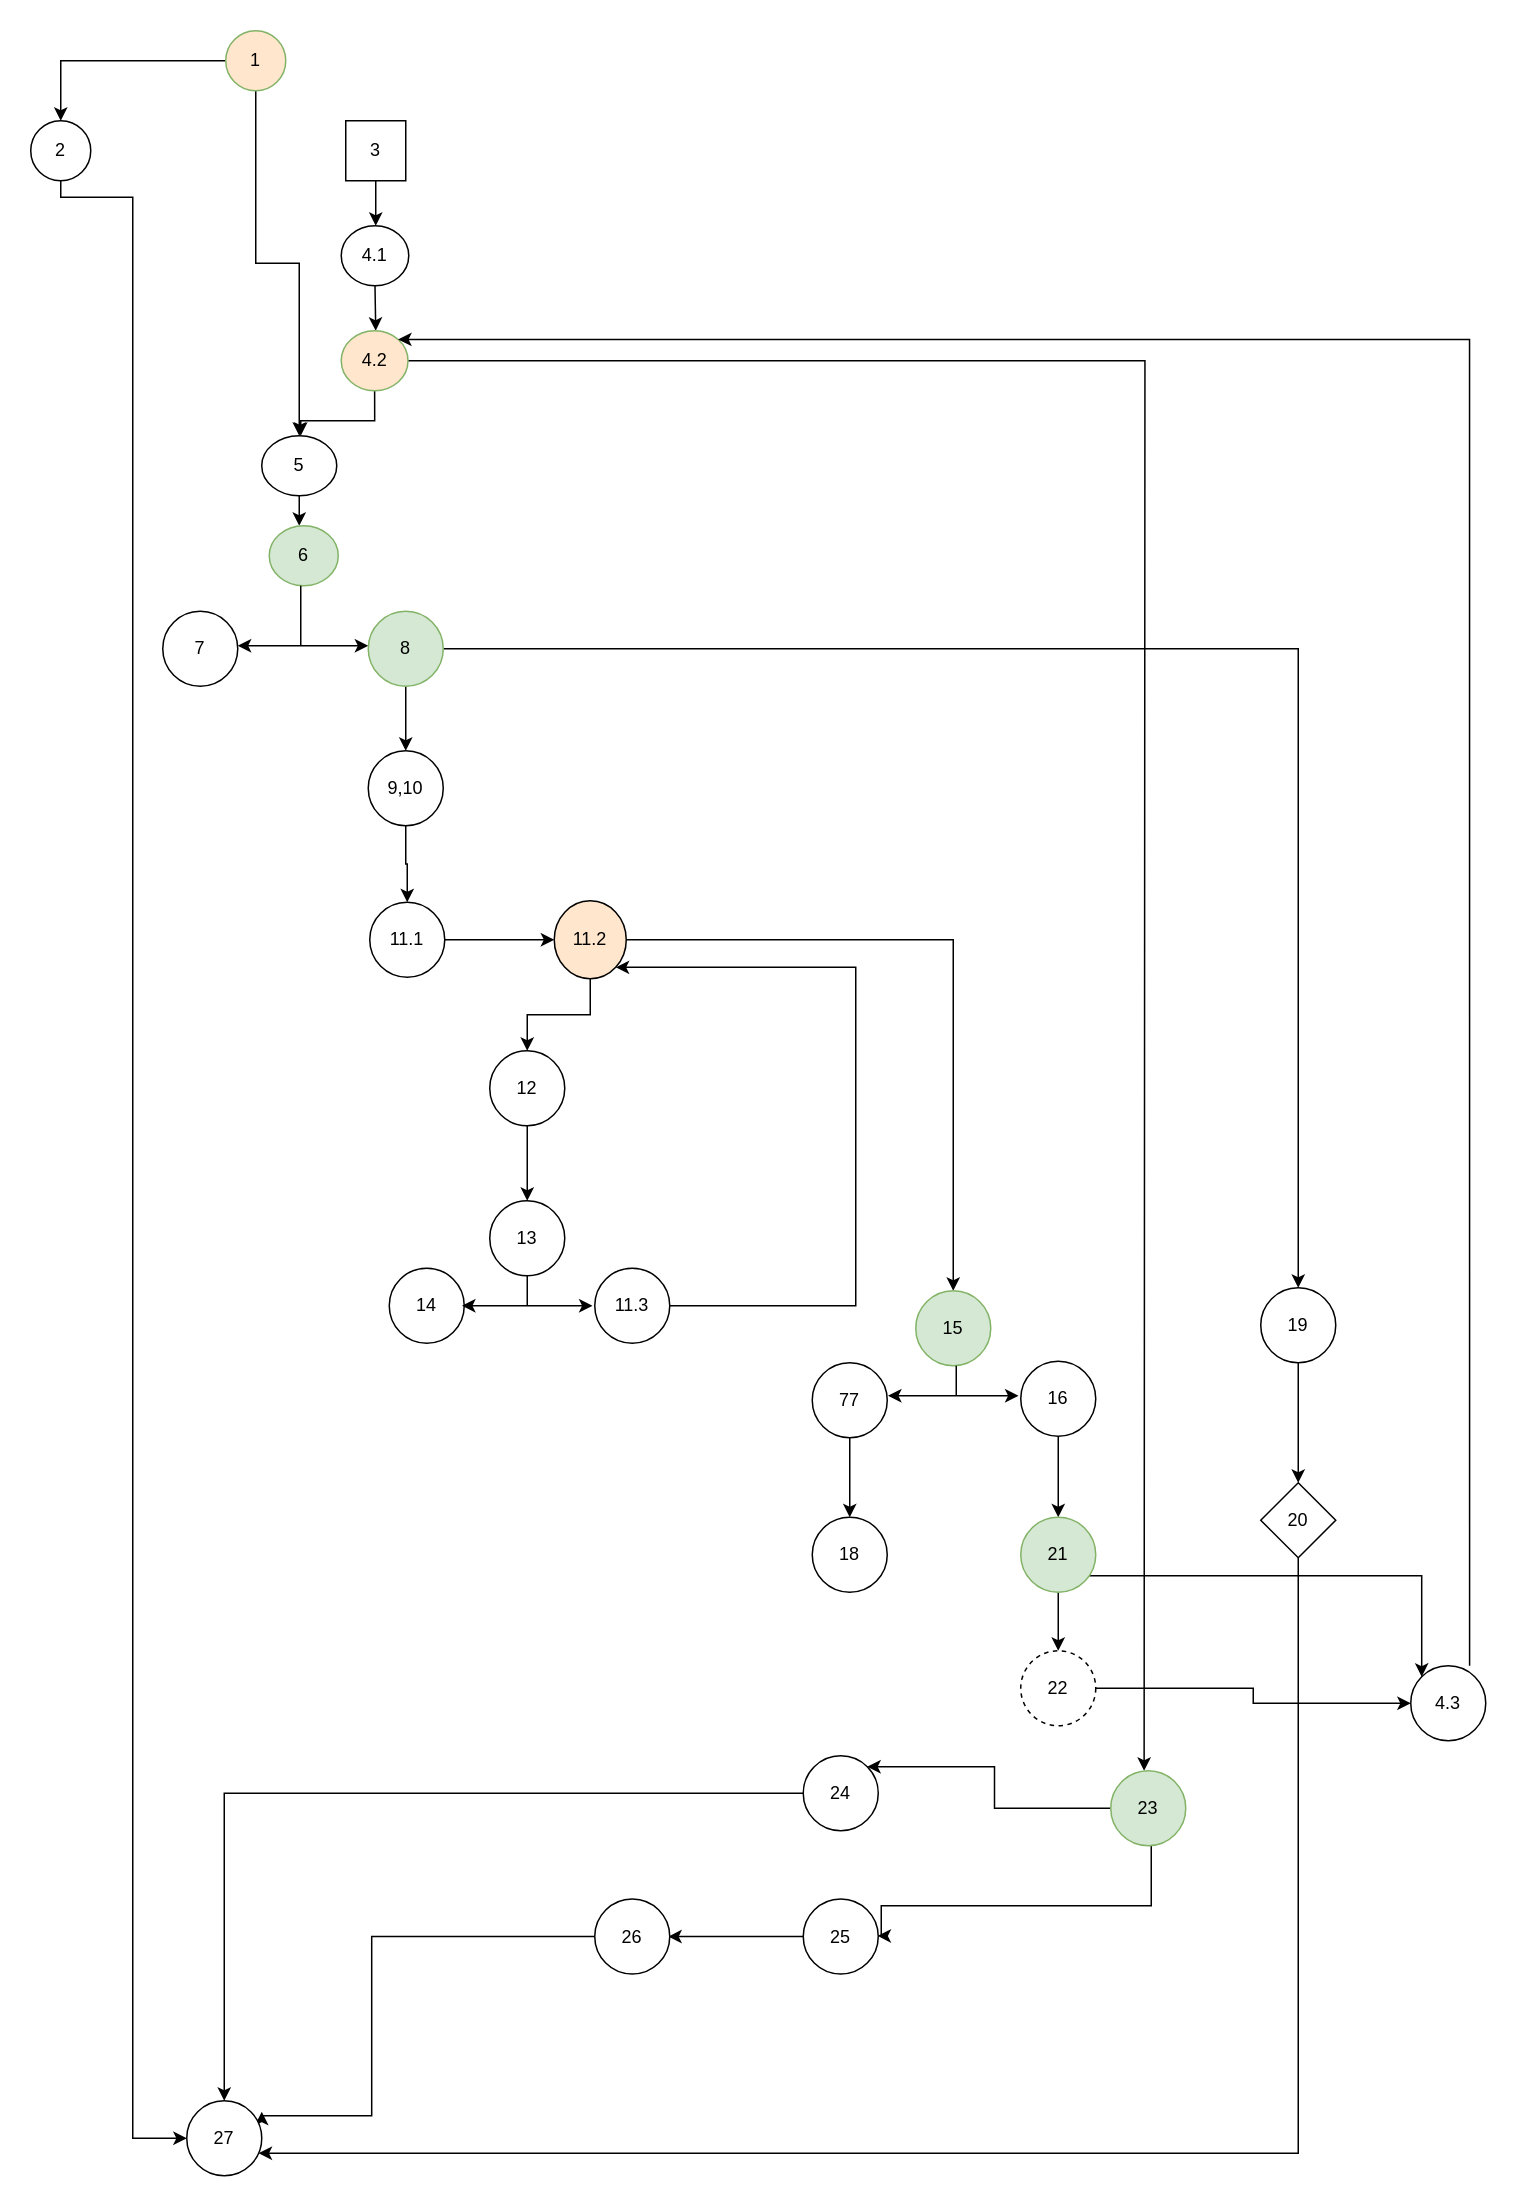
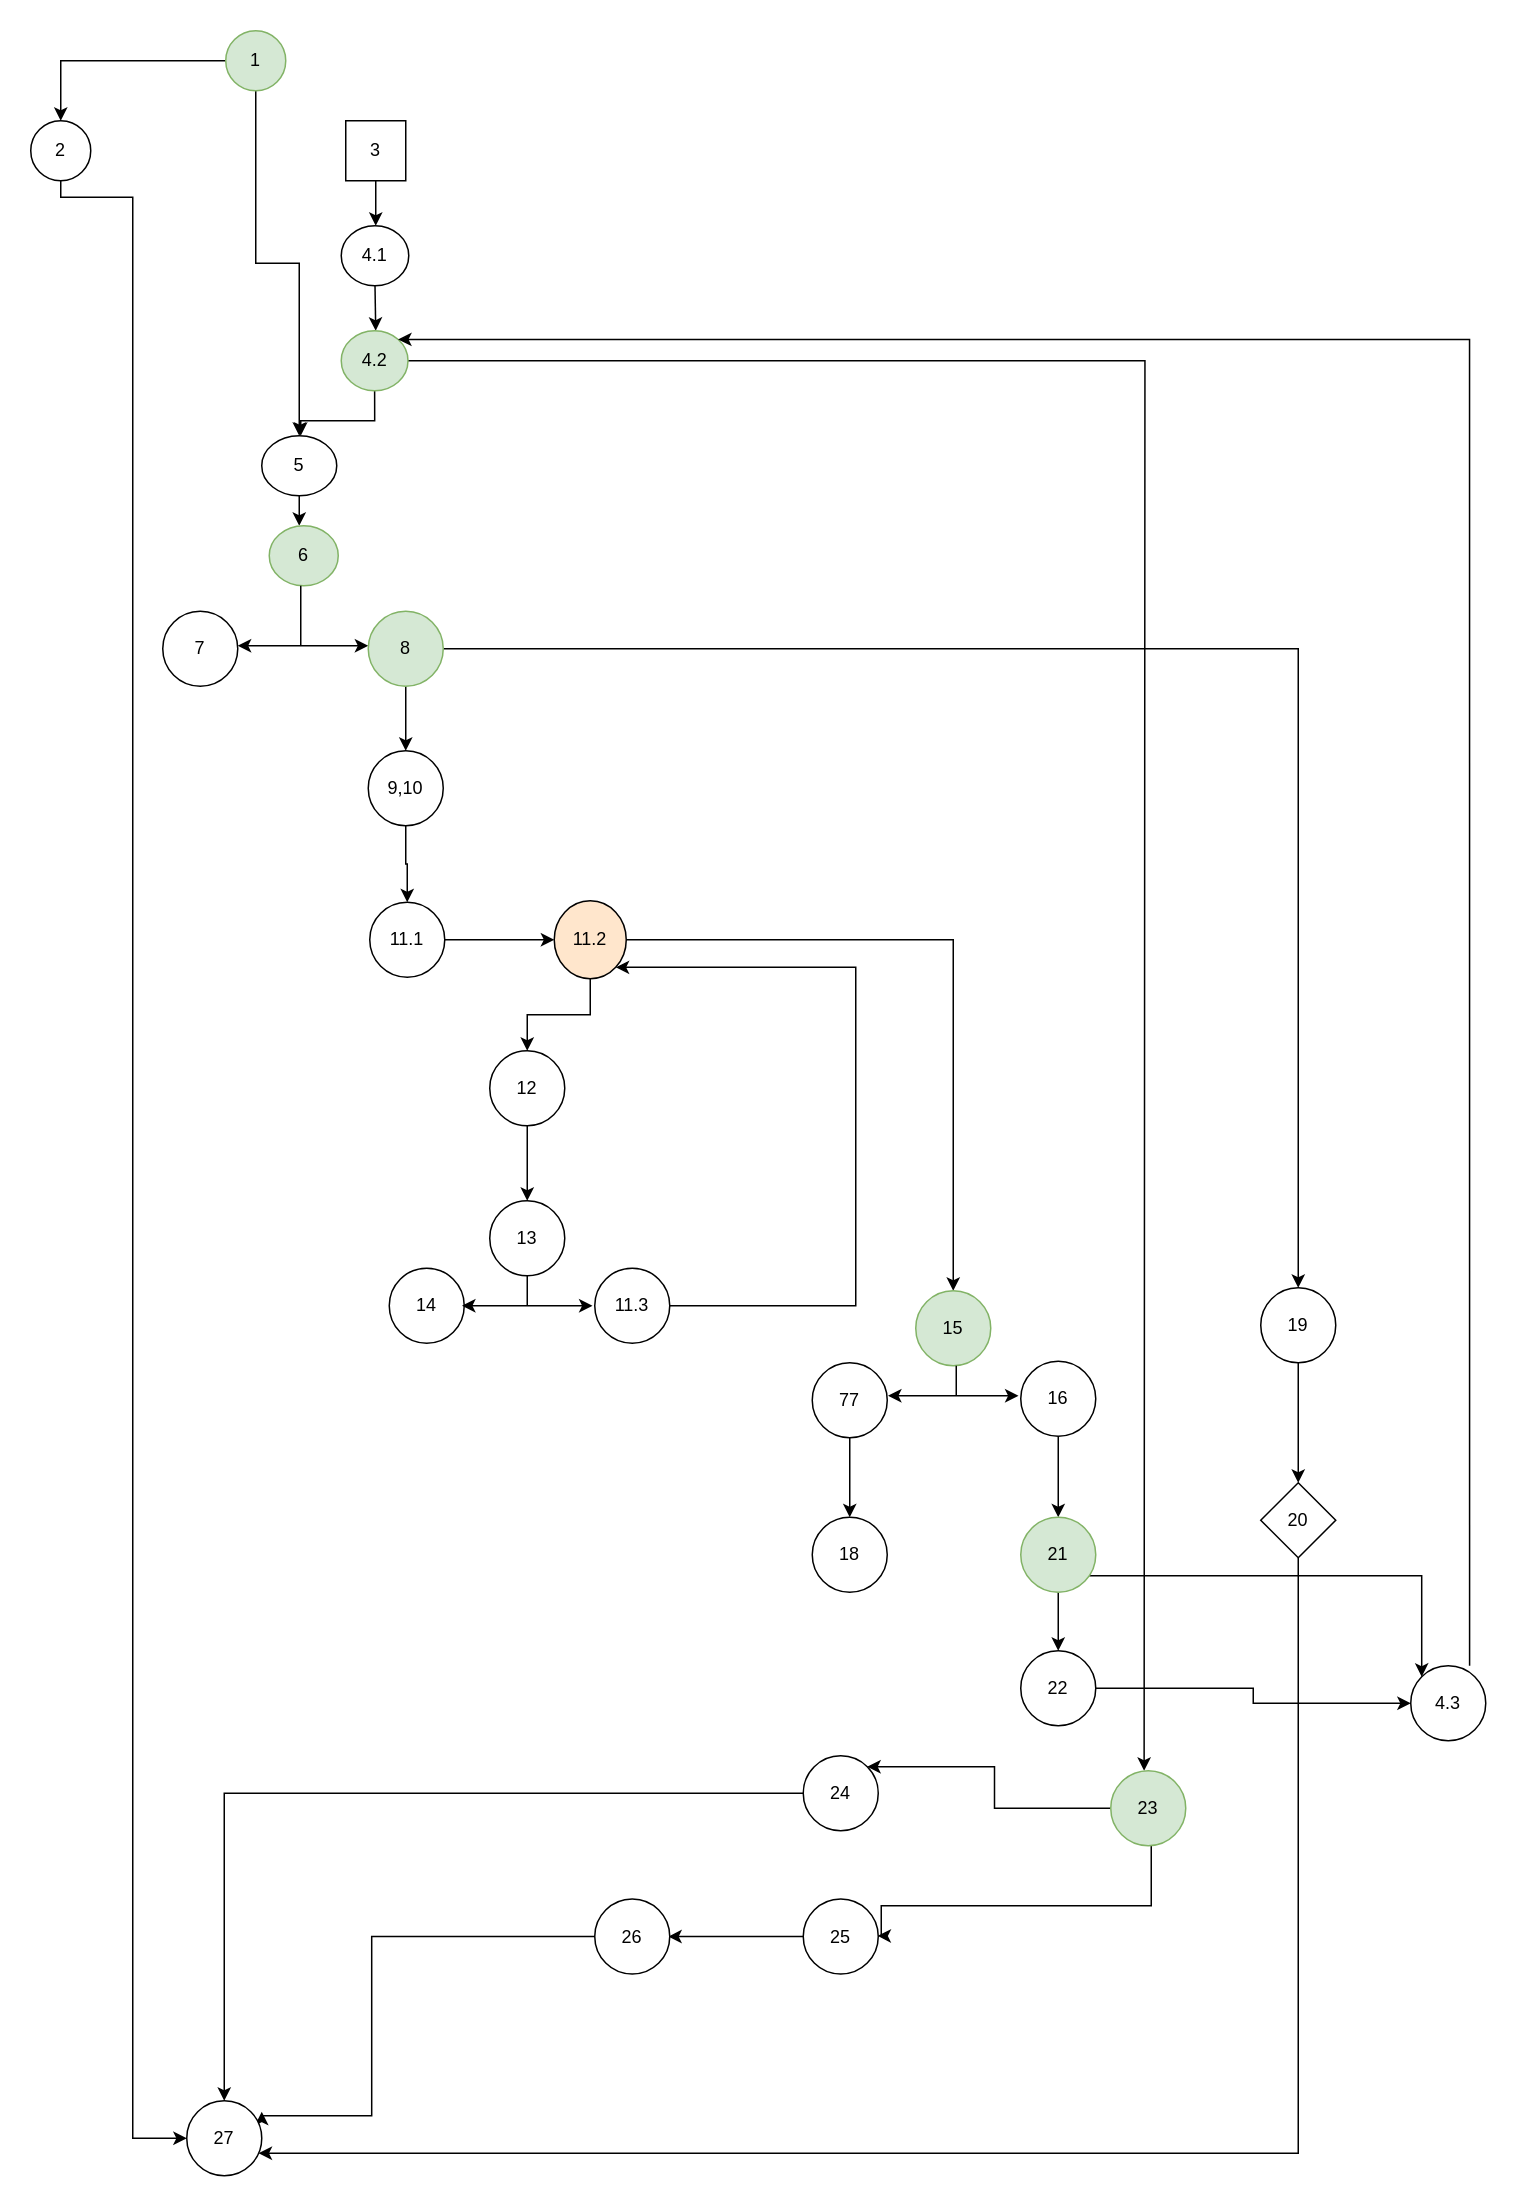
node "1": fillcolor #ffe6cc -> #d5e8d4
node "4.2": fillcolor #ffe6cc -> #d5e8d4
node "22": style dashed -> solid
